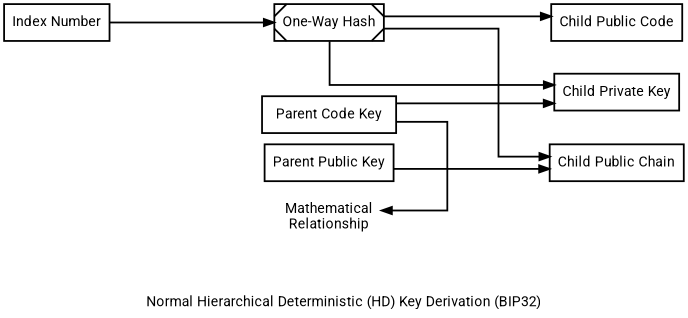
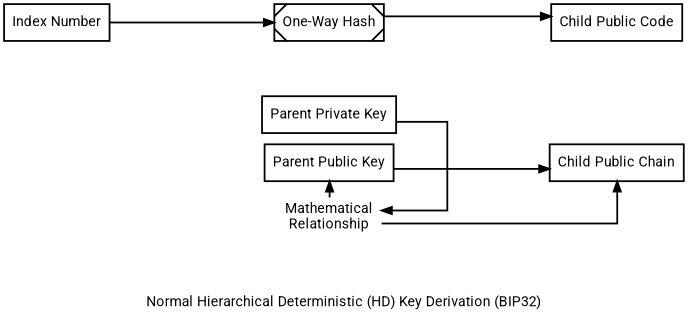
edge "One-Way Hash" -> "Child Public Chain": now "Mathematical Relationship" -> "Child Public Chain"
node "Child Private Key": removed
node "Parent Code Key": label "Parent Code Key" -> "Parent Private Key"
edge "Mathematical Relationship" -> "Parent Public Key": added
